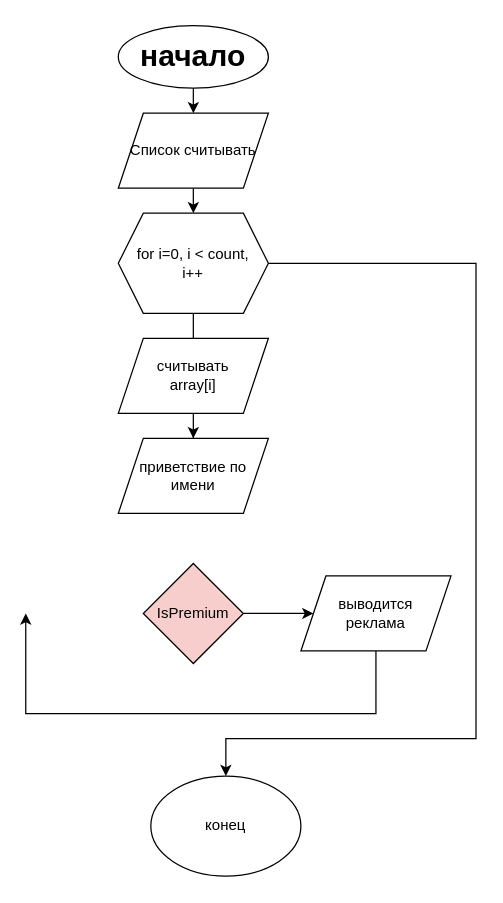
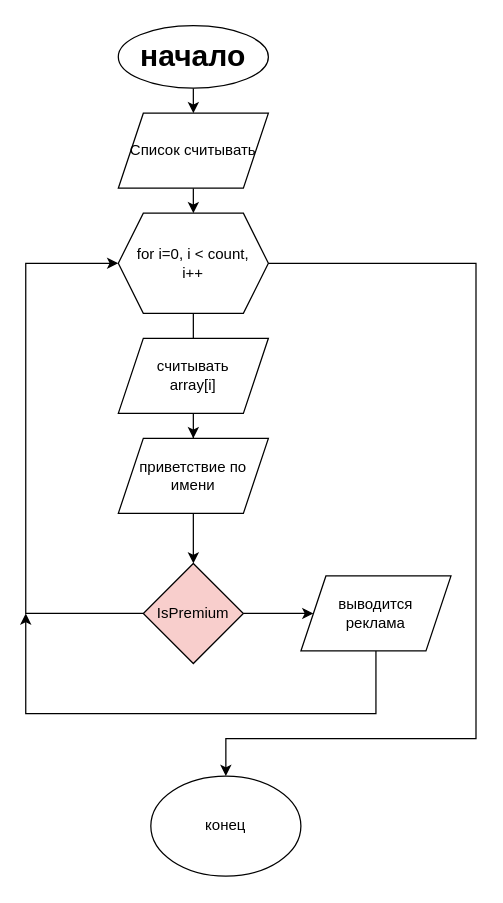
edge "IsPremium" -> "for i=0, i < count, i++": added
edge "приветствие по имени" -> "IsPremium": added
